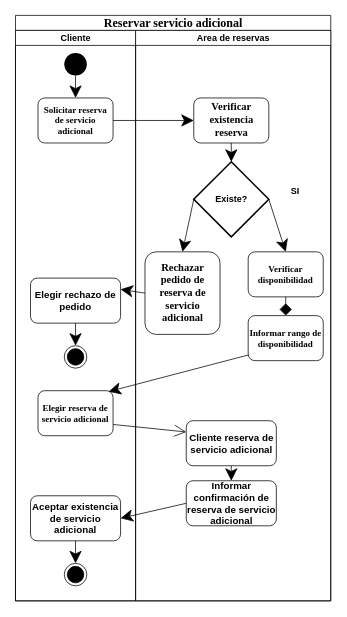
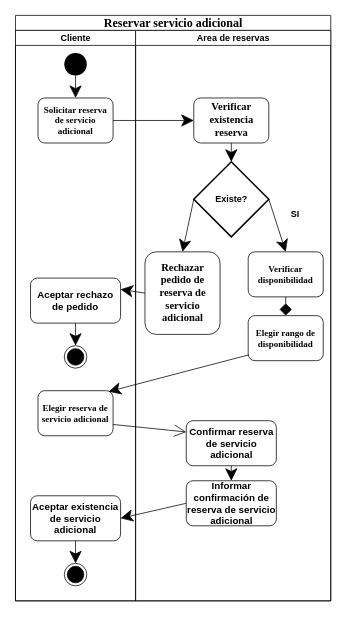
node "SI": moved (295, 192) -> (295, 214)
node "Elegir rechazo de pedido": label "Elegir rechazo de pedido" -> "Aceptar rechazo de pedido"
node "Informar rango de disponibilidad": label "Informar rango de disponibilidad" -> "Elegir rango de disponibilidad"
node "Cliente reserva de servicio adicional": label "Cliente reserva de servicio adicional" -> "Confirmar reserva de servicio adicional"
